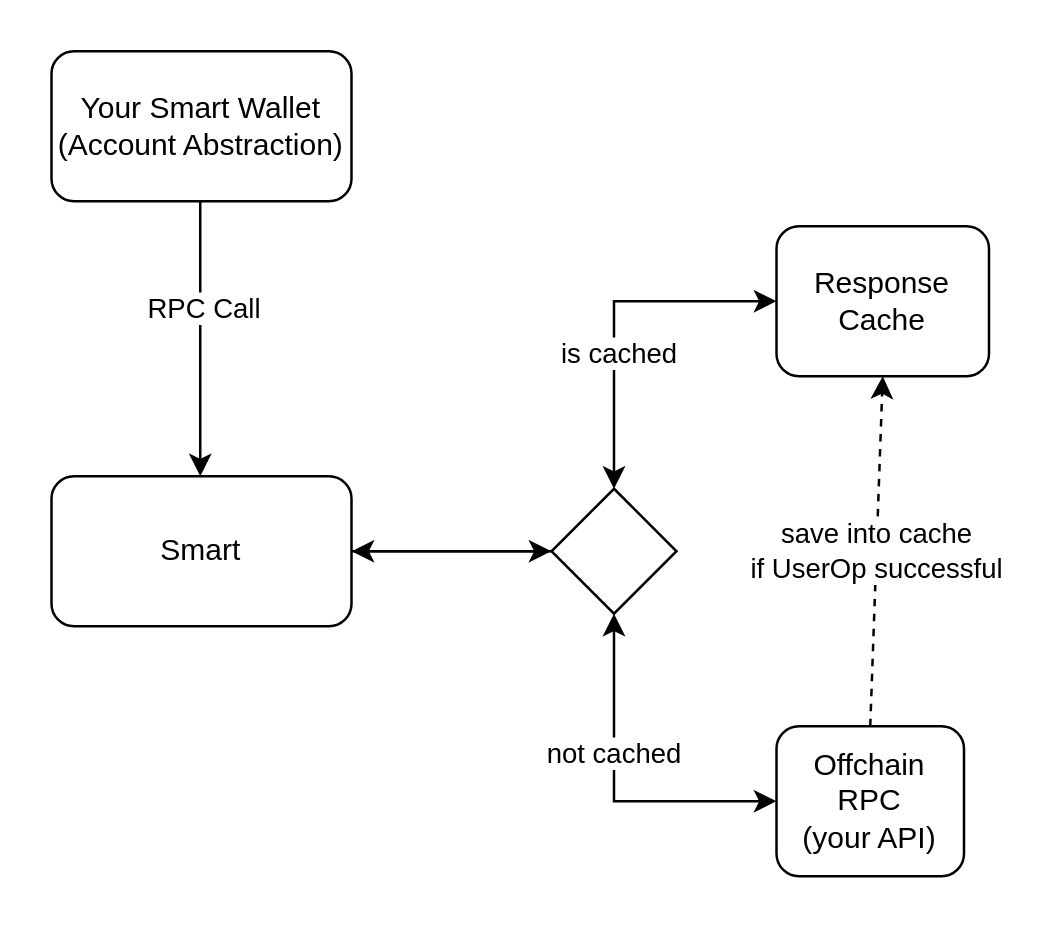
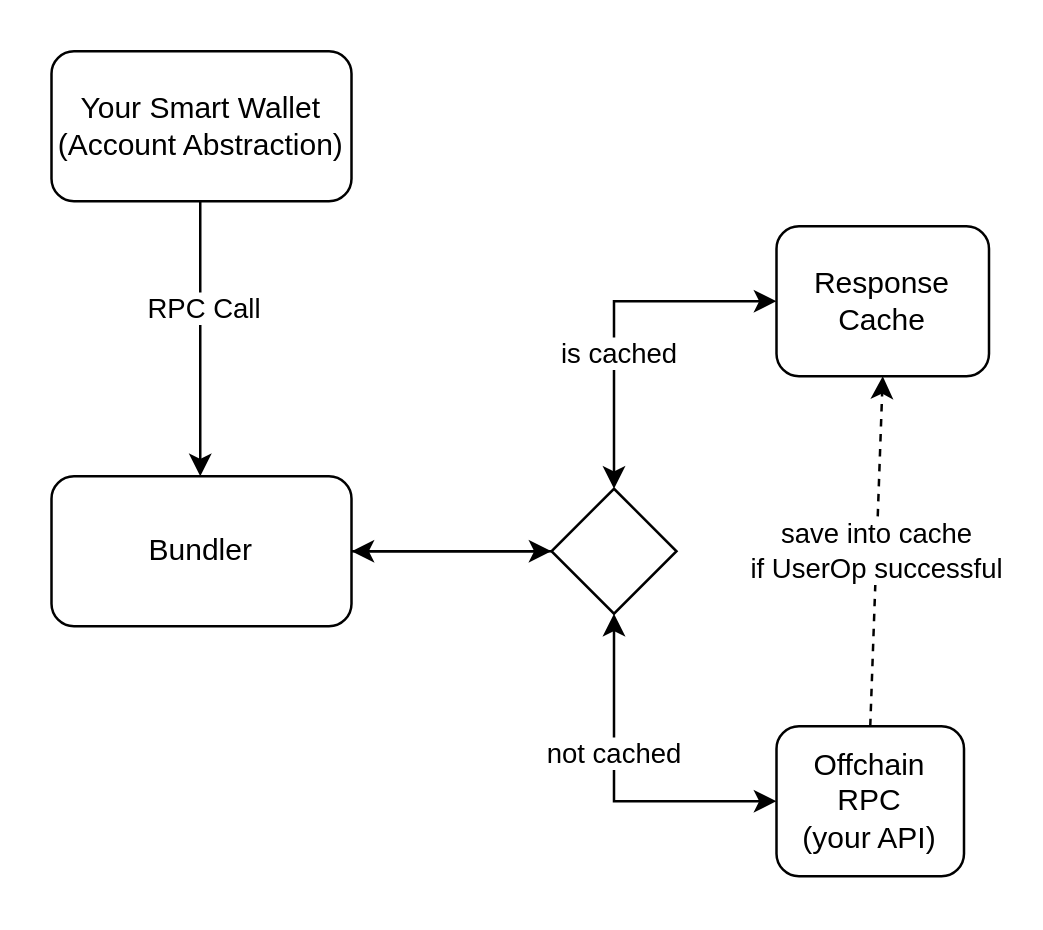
node "Smart": label "Smart" -> "Bundler"
